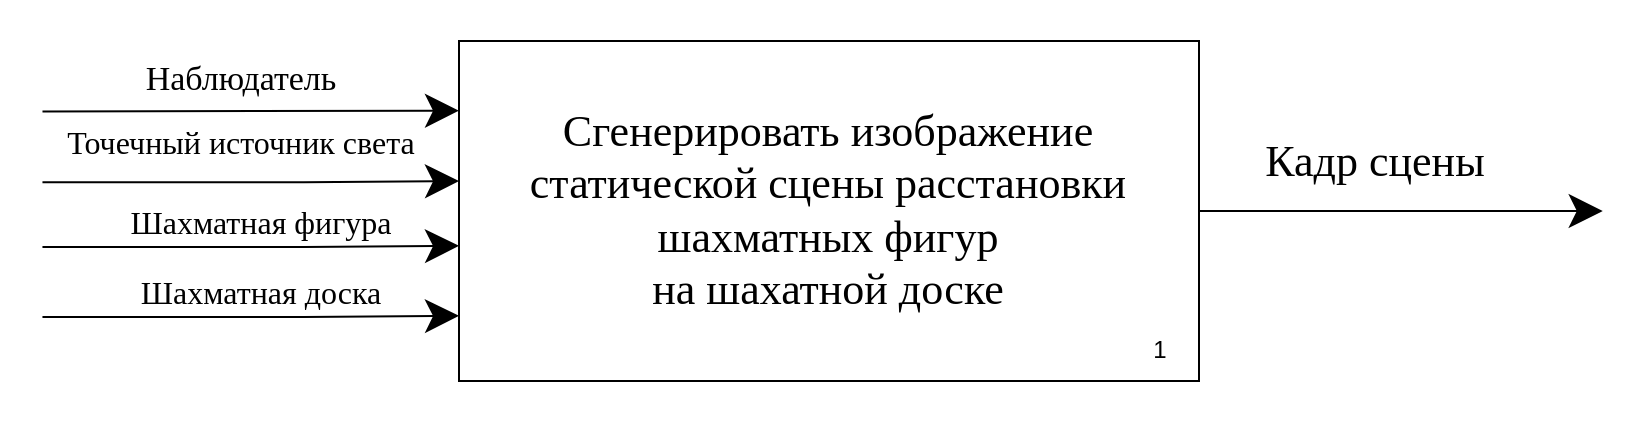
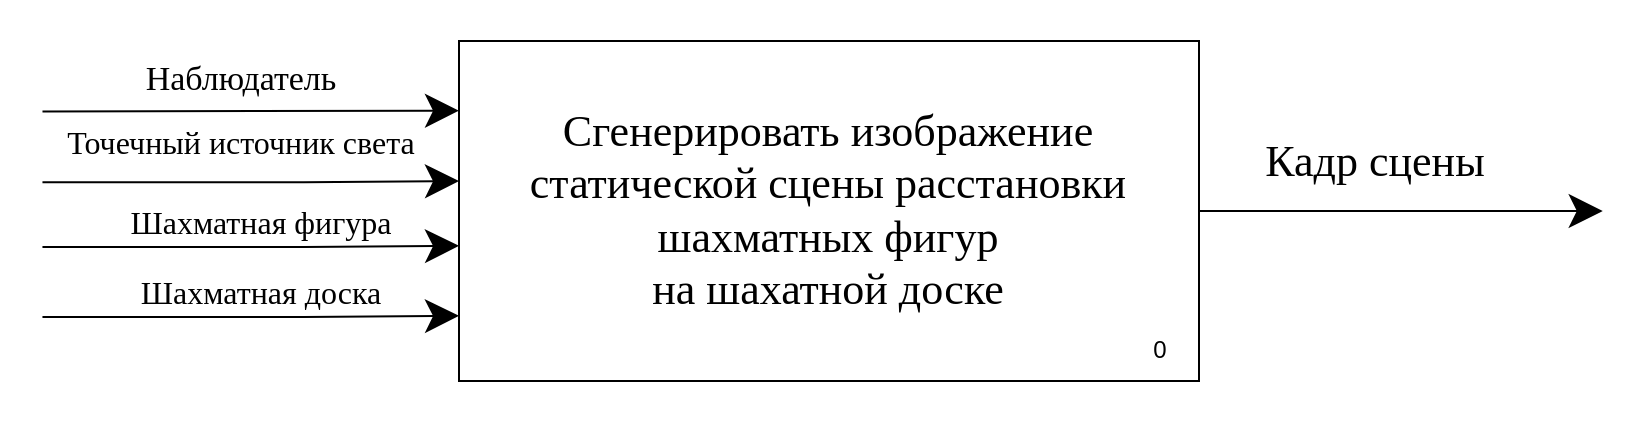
node "1": label "1" -> "0"
